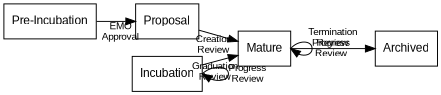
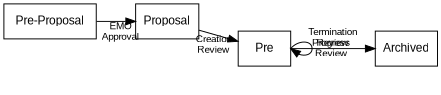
node "Pre-Incubation": label "Pre-Incubation" -> "Pre-Proposal"
node "Mature": label "Mature" -> "Pre"
node "Incubation": removed
